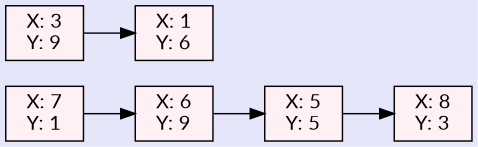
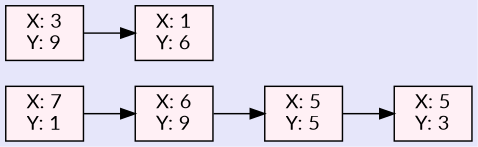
node "X: 8 Y: 3": label "X: 8 Y: 3" -> "X: 5 Y: 3"
